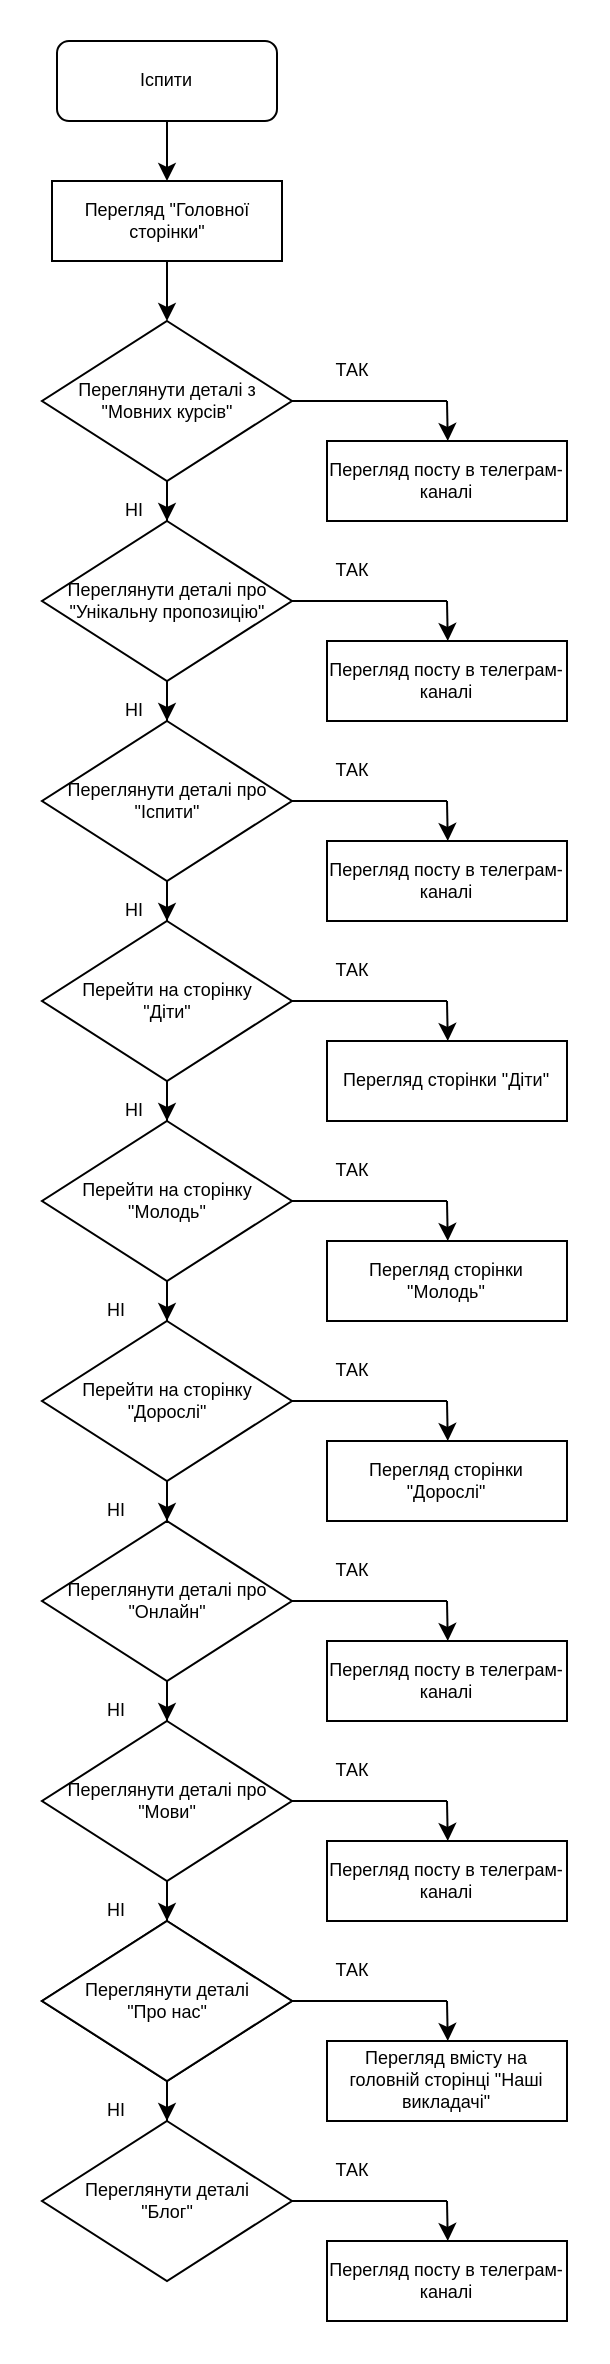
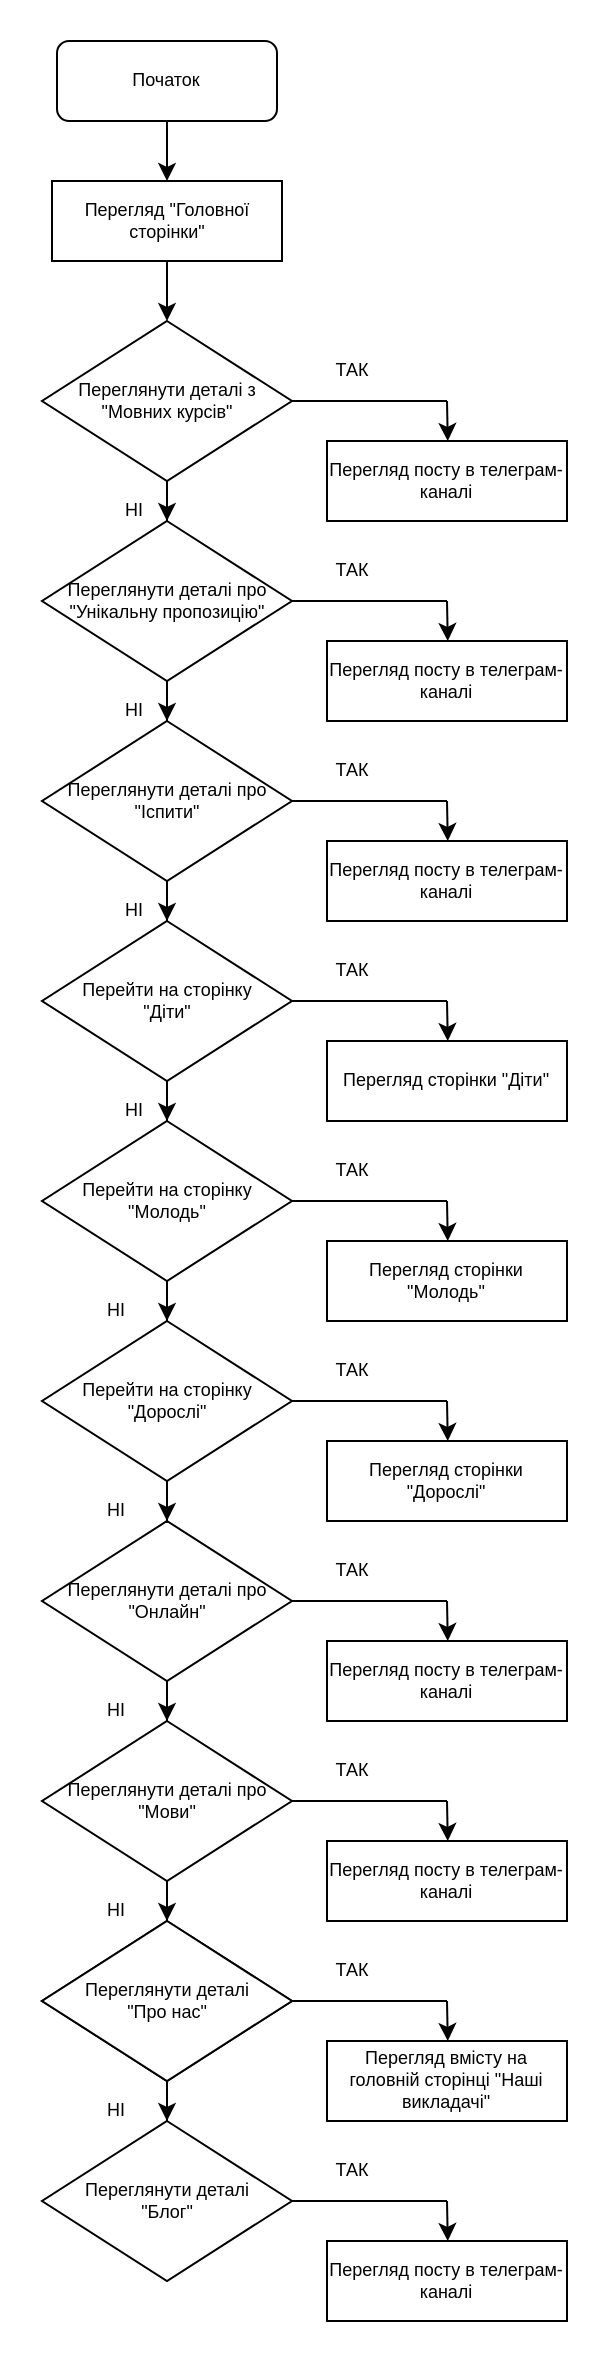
node "Іспити": label "Іспити" -> "Початок"
